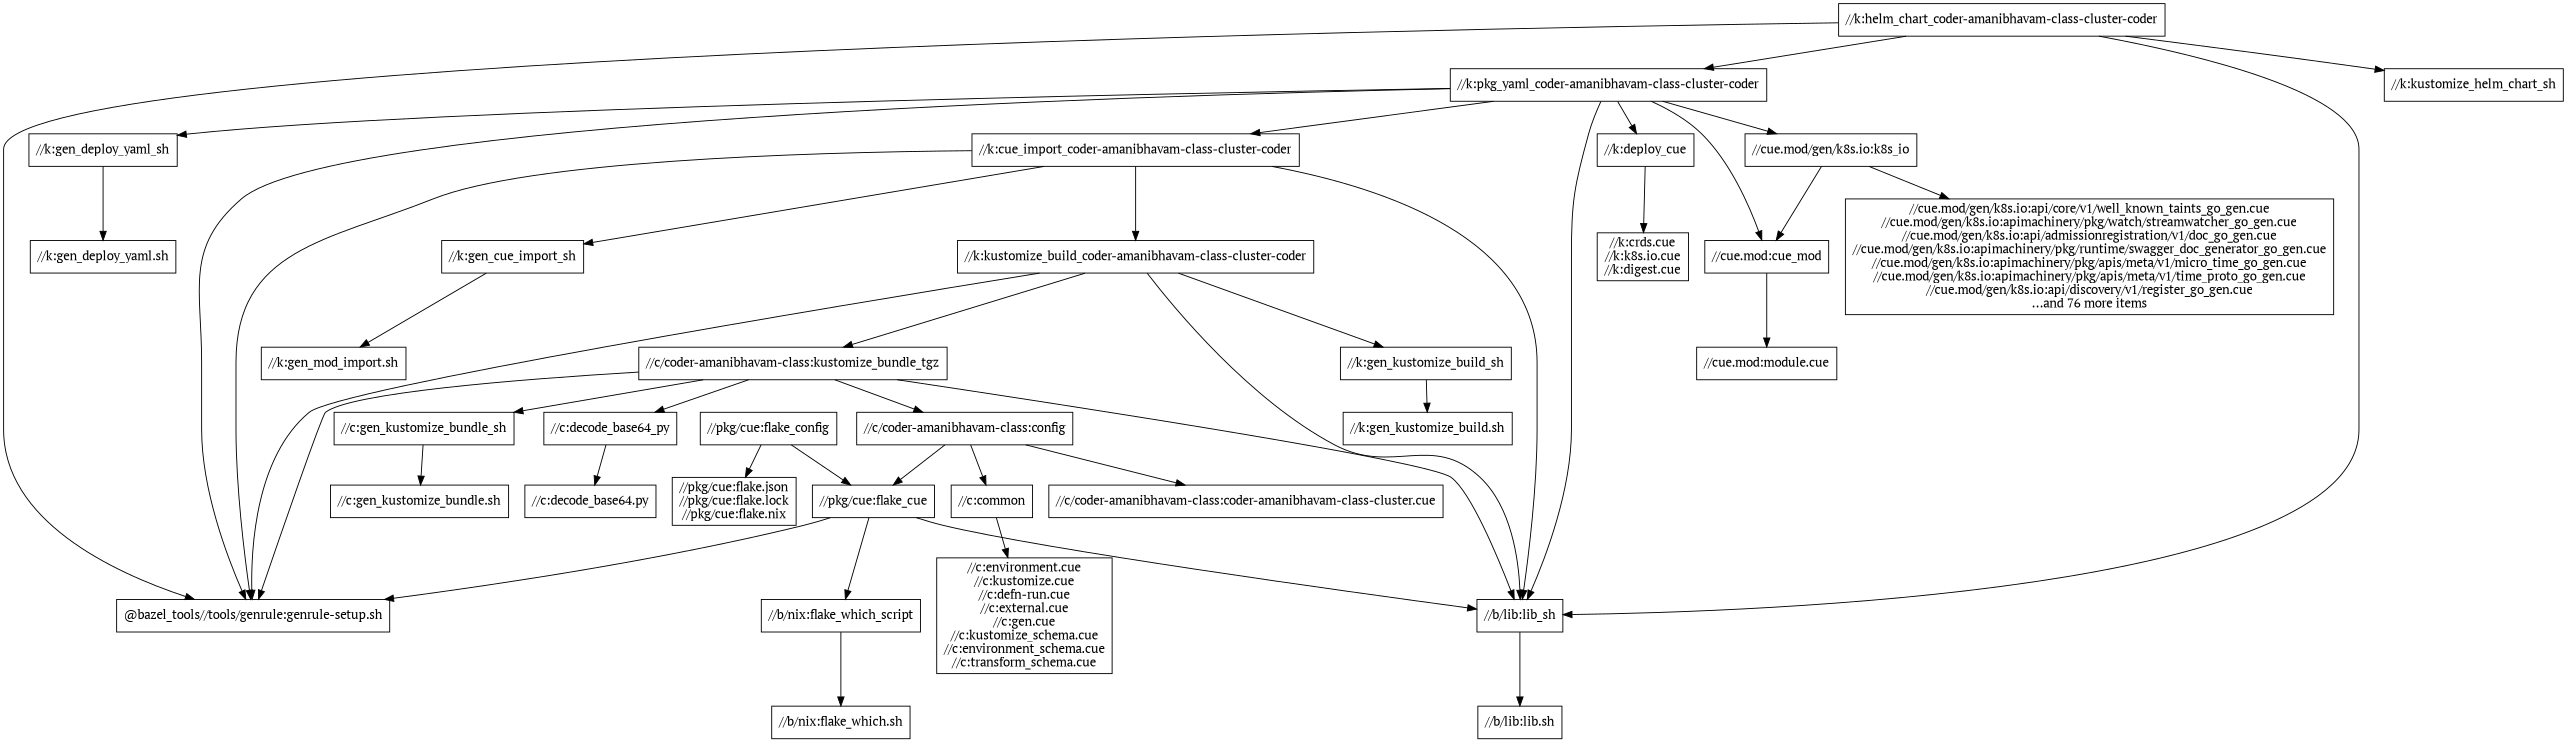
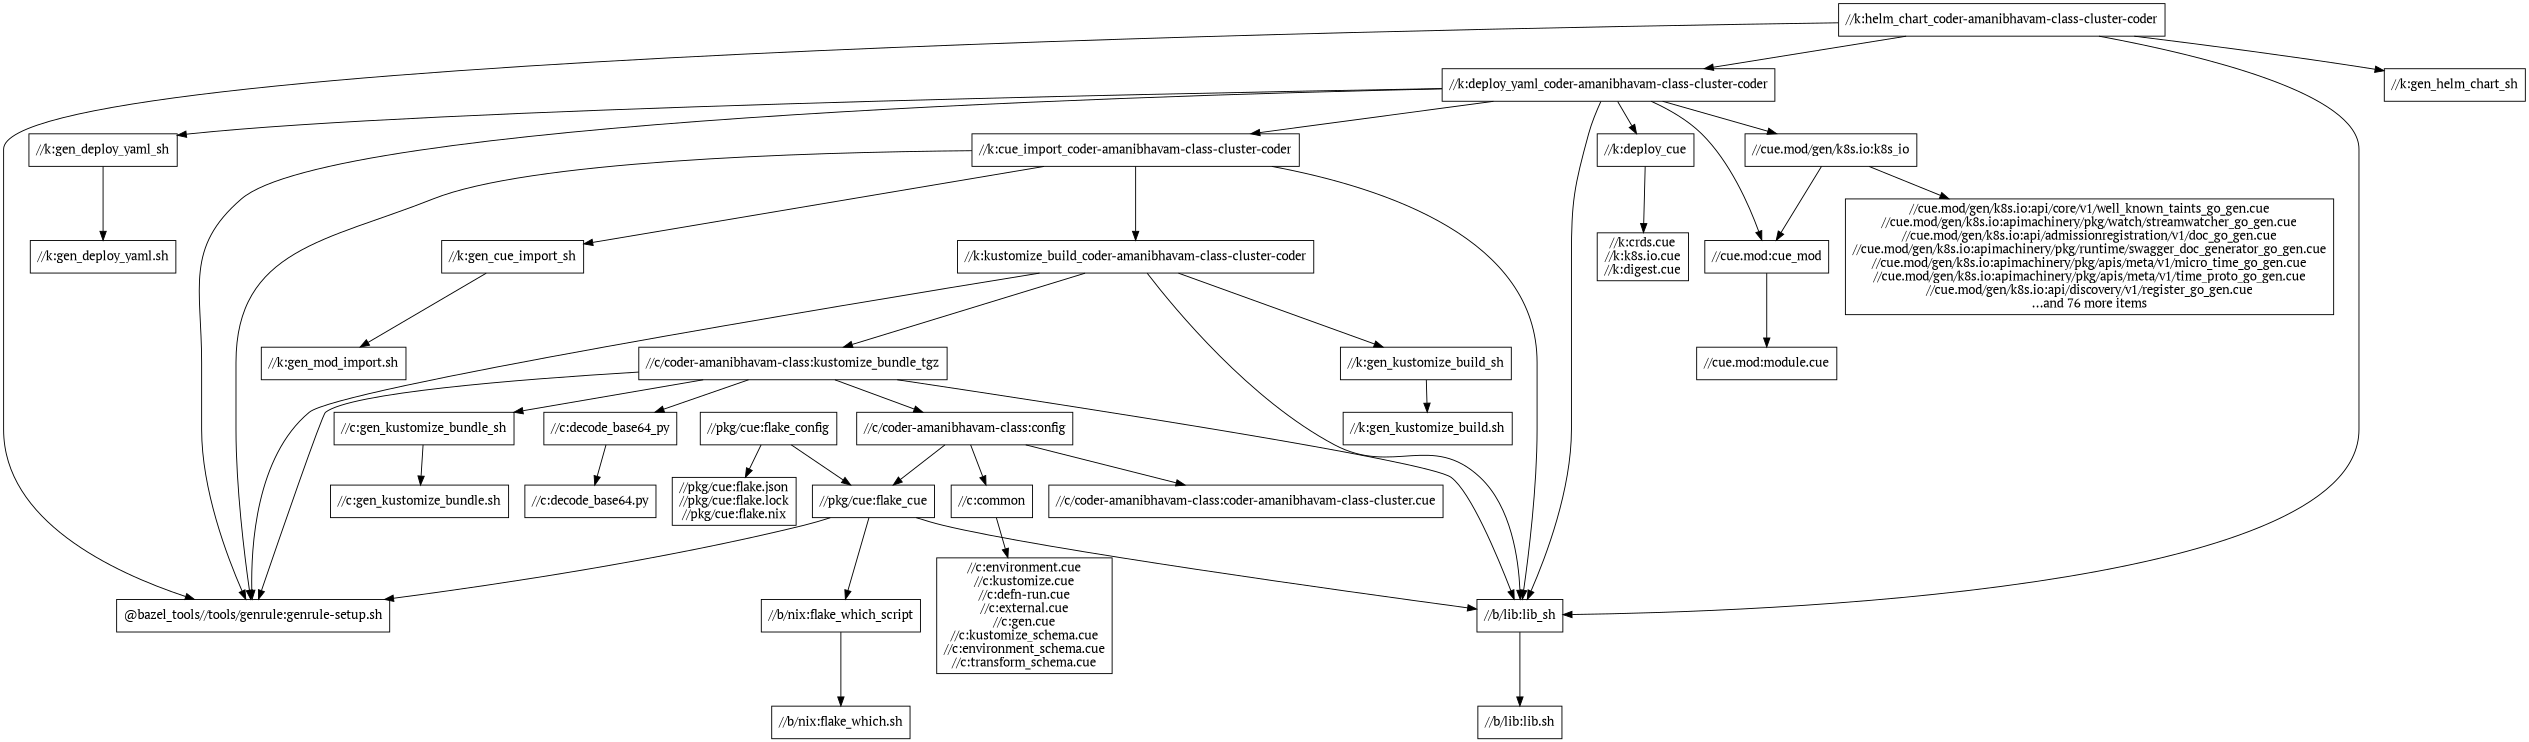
node "//k:pkg_yaml_coder-amanibhavam-class-cluster-coder": label "//k:pkg_yaml_coder-amanibhavam-class-cluster-coder" -> "//k:deploy_yaml_coder-amanibhavam-class-cluster-coder"
node "//k:kustomize_helm_chart_sh": label "//k:kustomize_helm_chart_sh" -> "//k:gen_helm_chart_sh"
